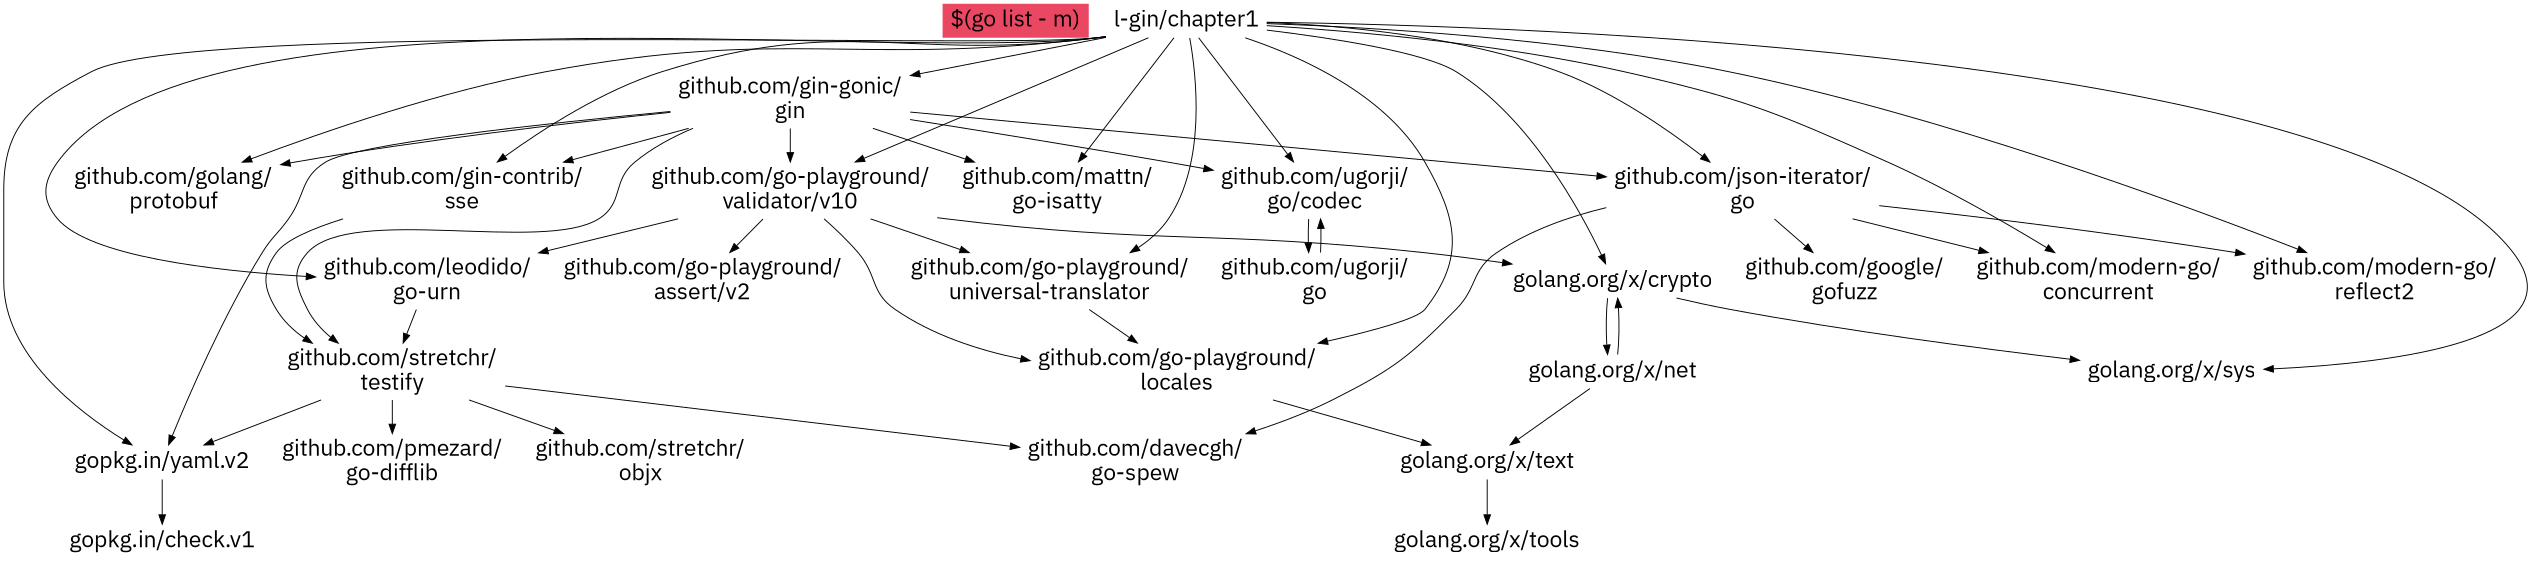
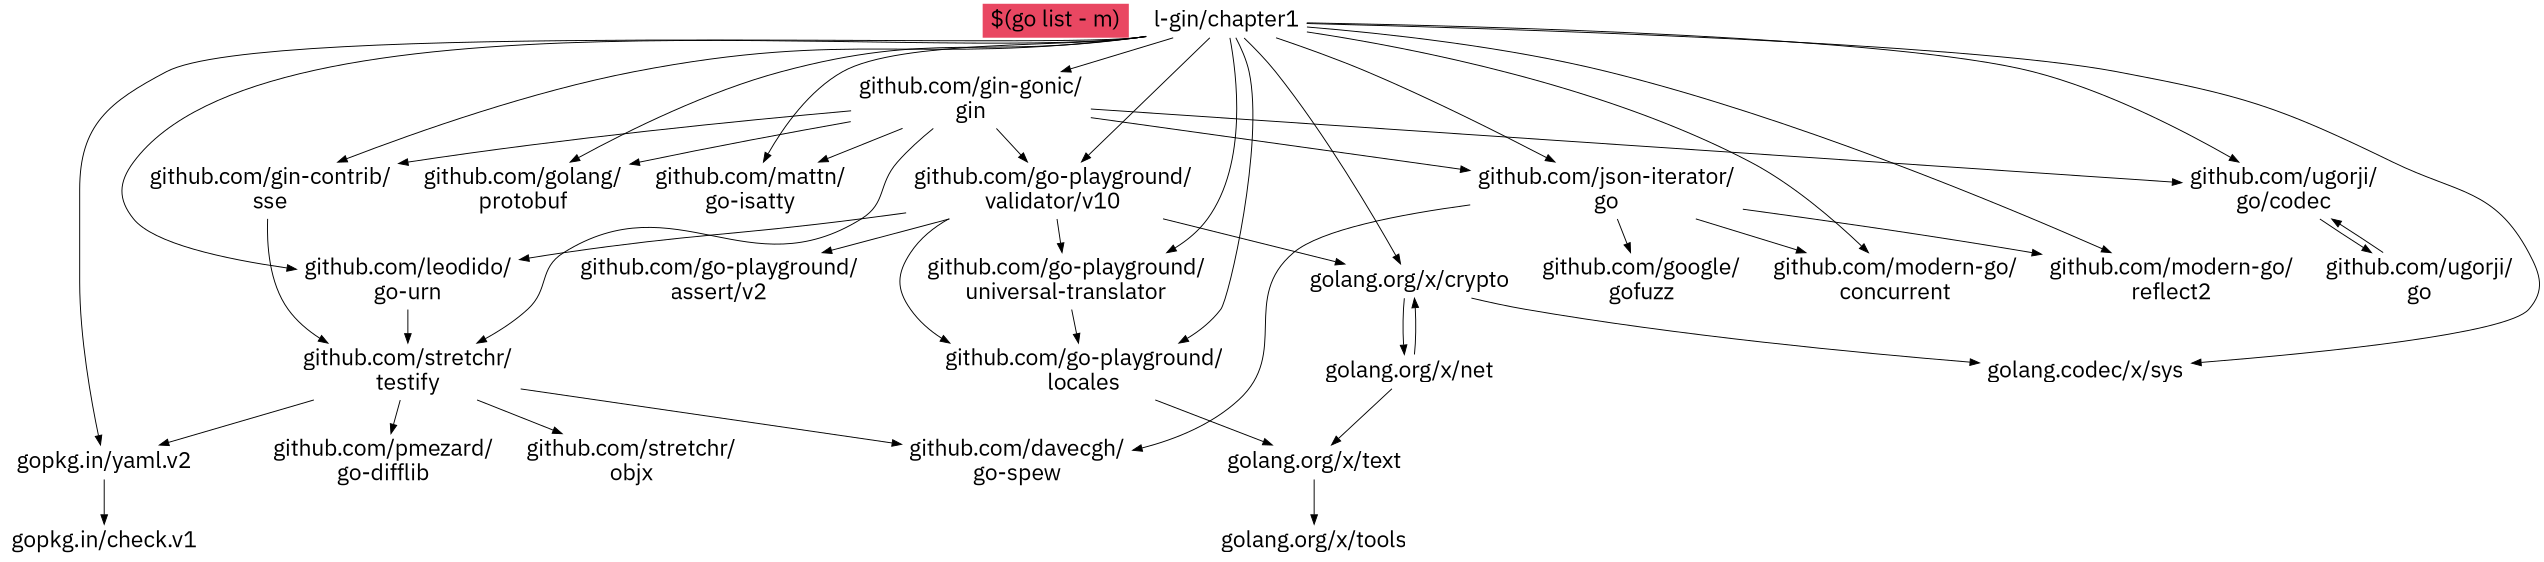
edge "github.com/gin-gonic/ gin" -> "gopkg.in/yaml.v2": removed
node "golang.org/x/sys": label "golang.org/x/sys" -> "golang.codec/x/sys"
